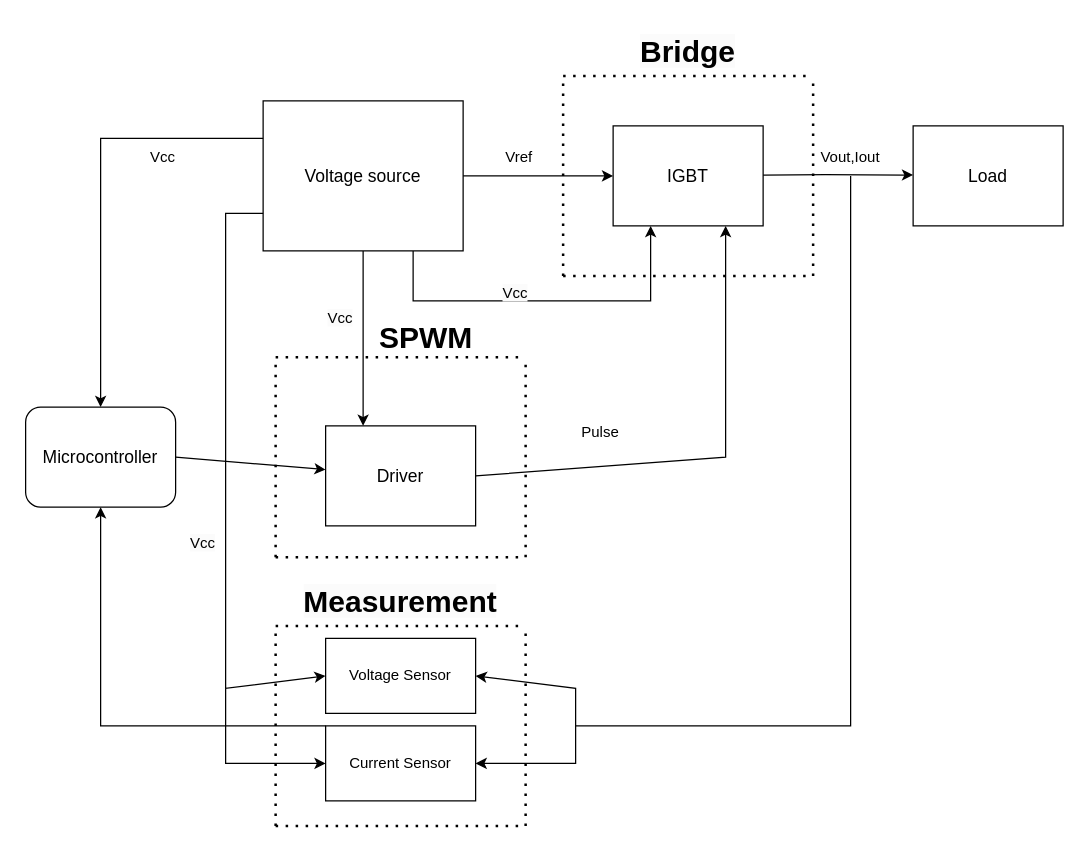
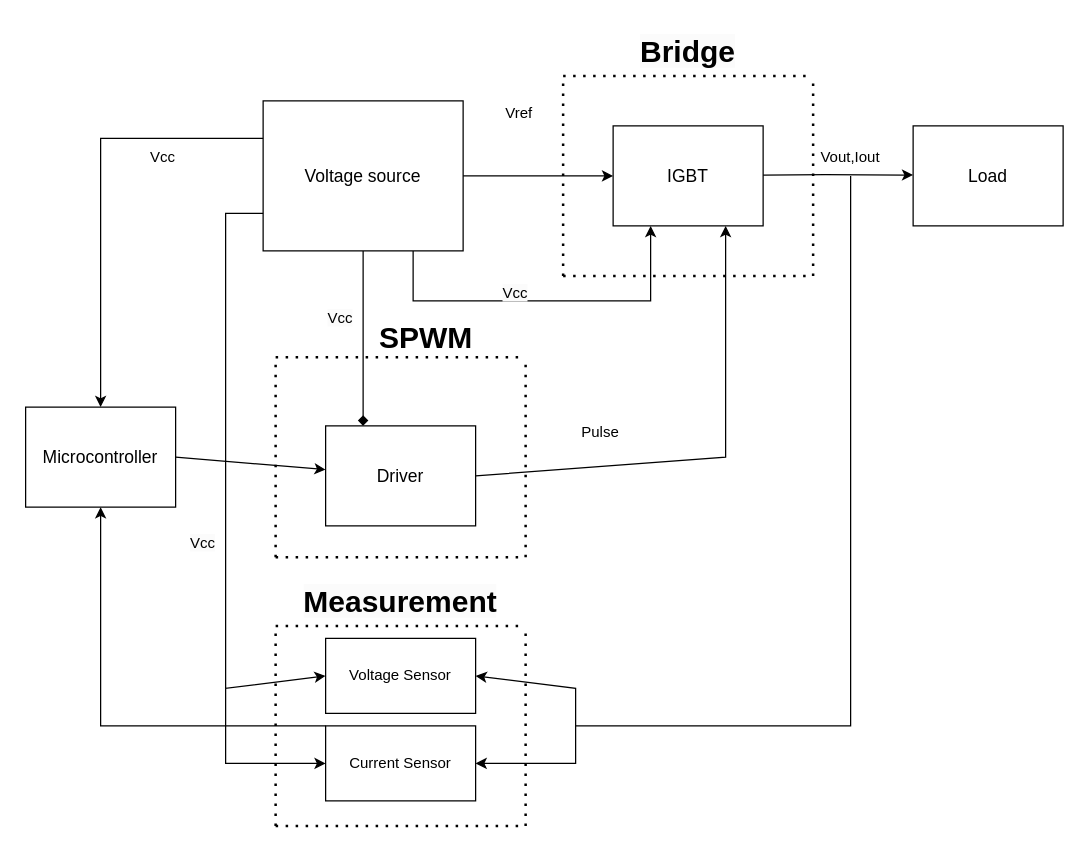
node "Vref": moved (519, 157) -> (519, 113)
edge "Voltage source" -> "Driver": arrowhead classic -> diamond
node "Microcontroller": shape rounded rectangle -> rectangle
